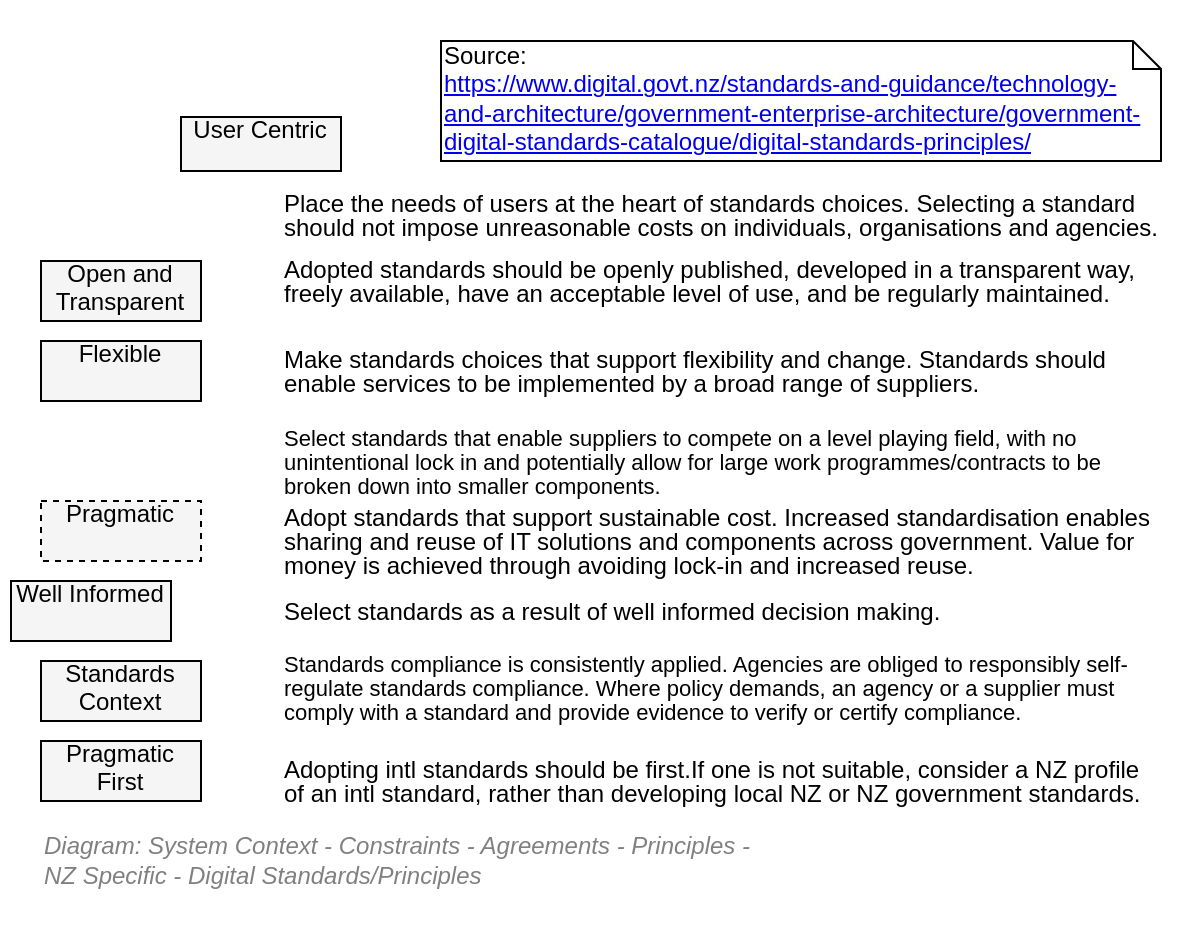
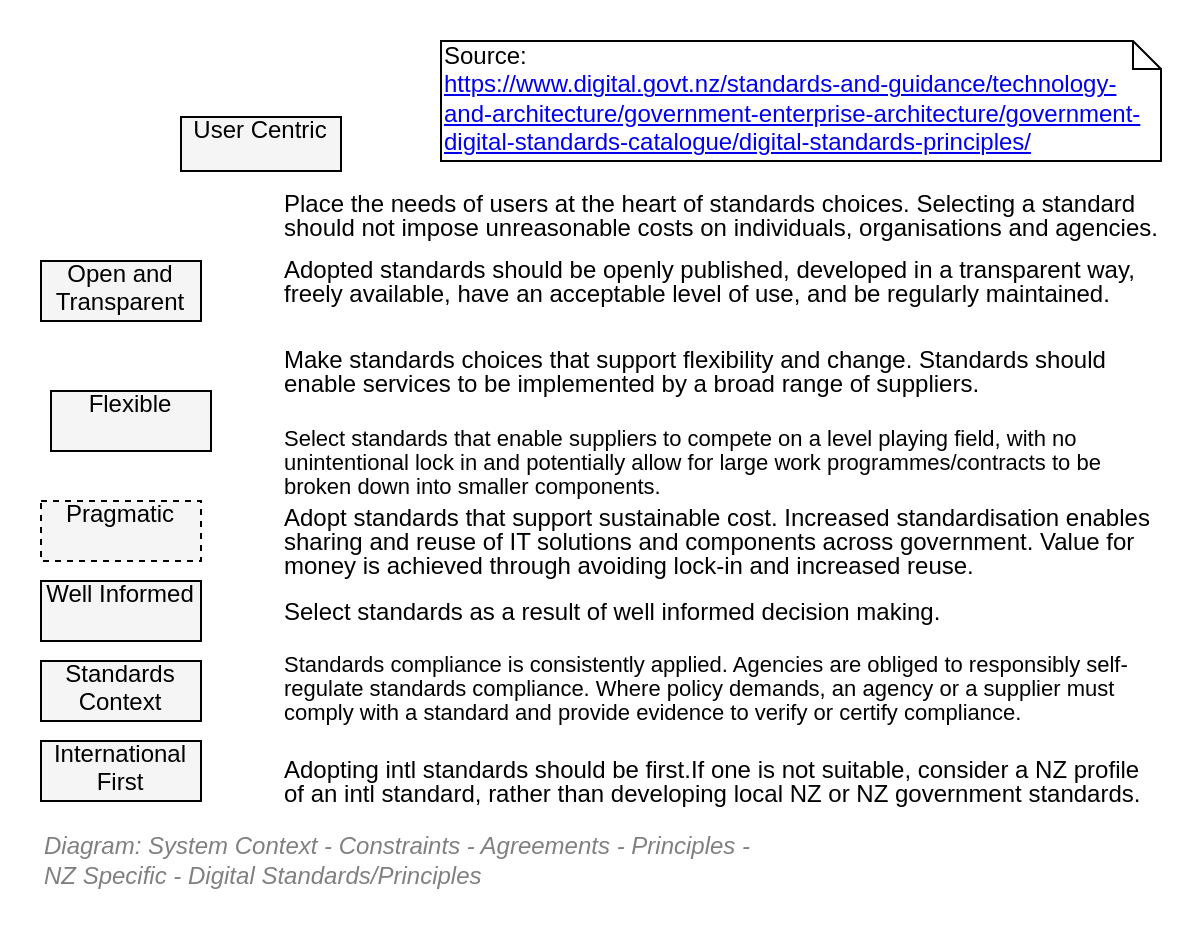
node "Flexible": moved (121, 371) -> (131, 421)
node "Well Informed": moved (91, 611) -> (121, 611)
node "Pragmatic First": label "Pragmatic First" -> "International First"
